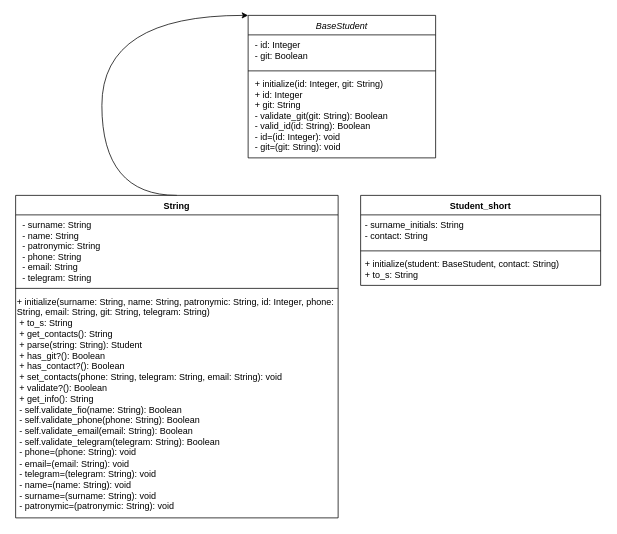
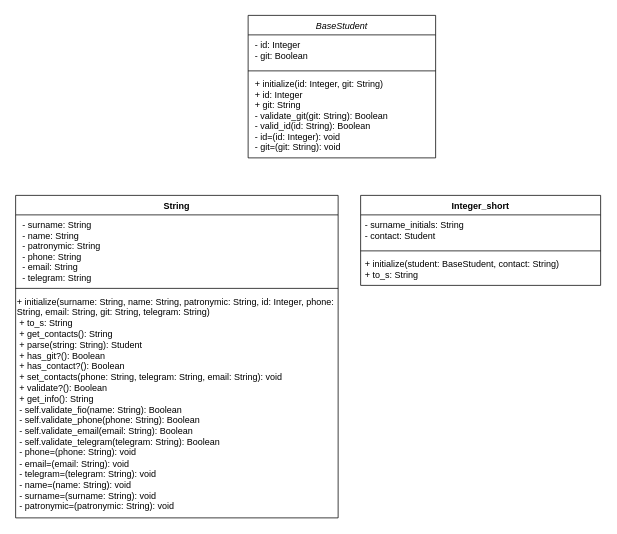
edge "String" -> "BaseStudent": removed
node "Student_short": label "Student_short" -> "Integer_short"
node "- surname_initials: String - contact: String": label "- surname_initials: String - contact: String" -> "- surname_initials: String - contact: Student"
